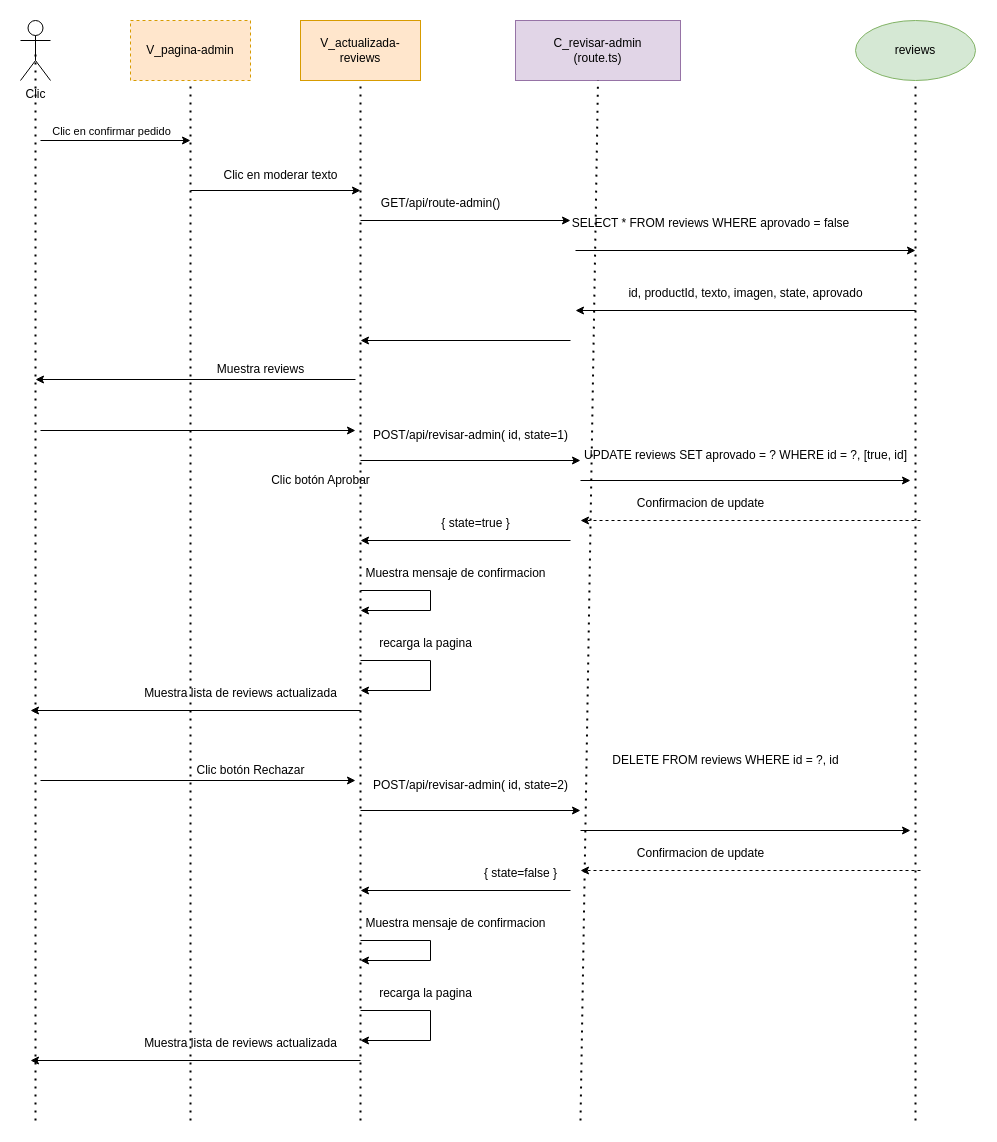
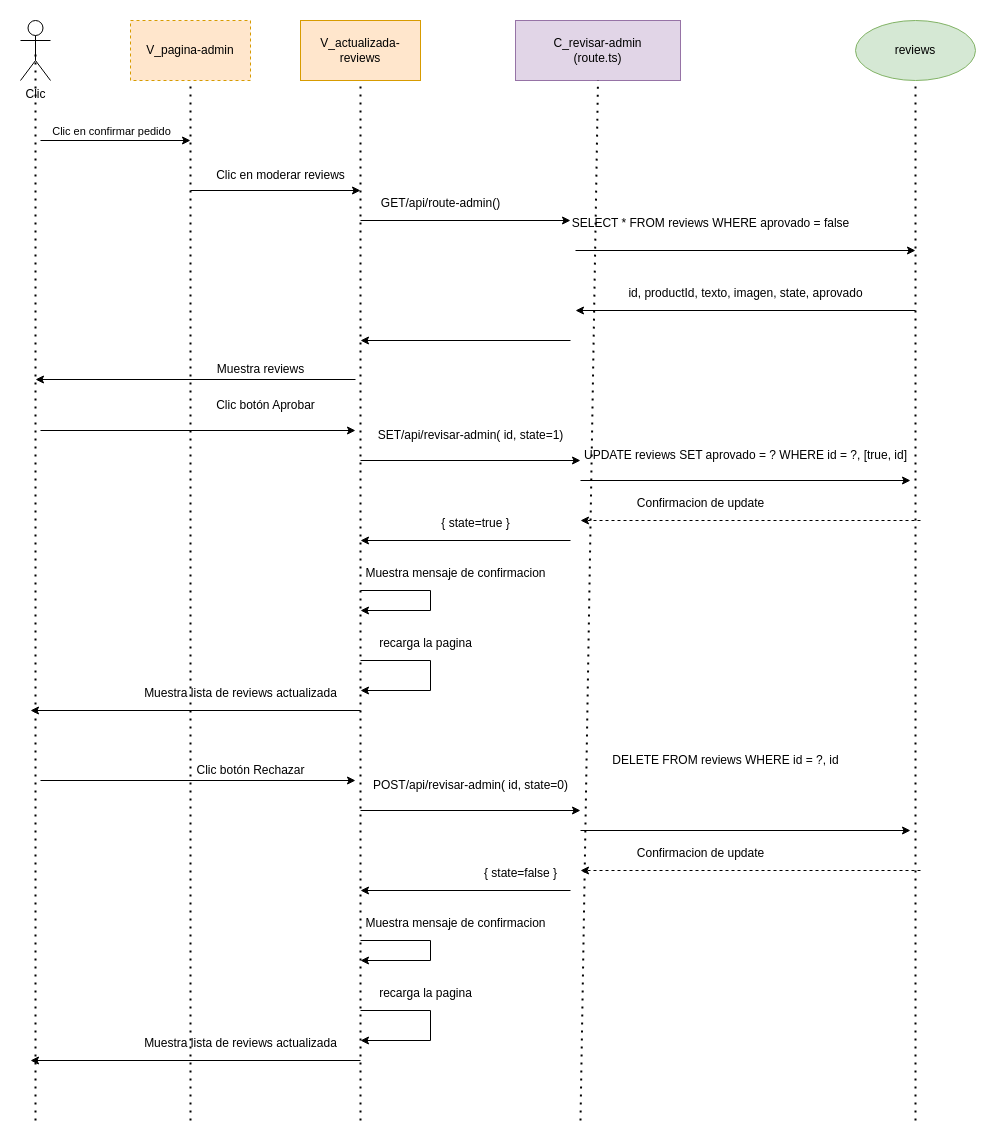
node "Clic en moderar texto": label "Clic en moderar texto" -> "Clic en moderar reviews"
node "POST/api/revisar-admin( id, state=1)": label "POST/api/revisar-admin( id, state=1)" -> "SET/api/revisar-admin( id, state=1)"
node "Clic botón Aprobar": moved (321, 481) -> (266, 406)
node "POST/api/revisar-admin( id, state=2)": label "POST/api/revisar-admin( id, state=2)" -> "POST/api/revisar-admin( id, state=0)"
